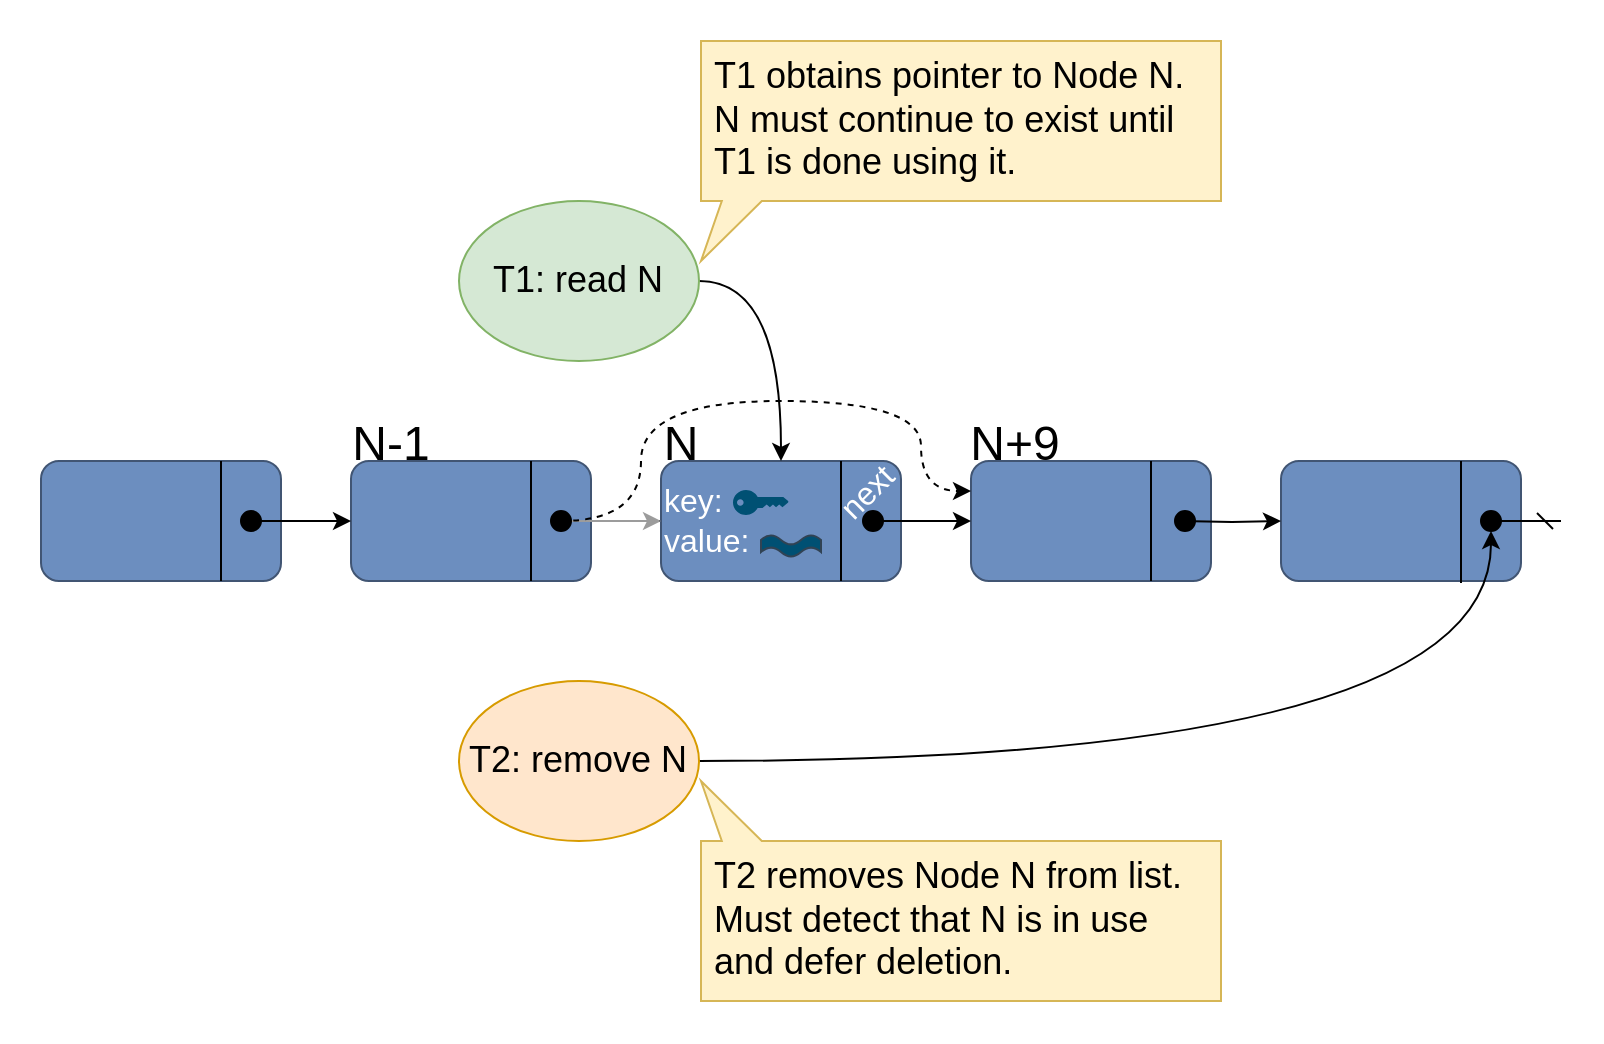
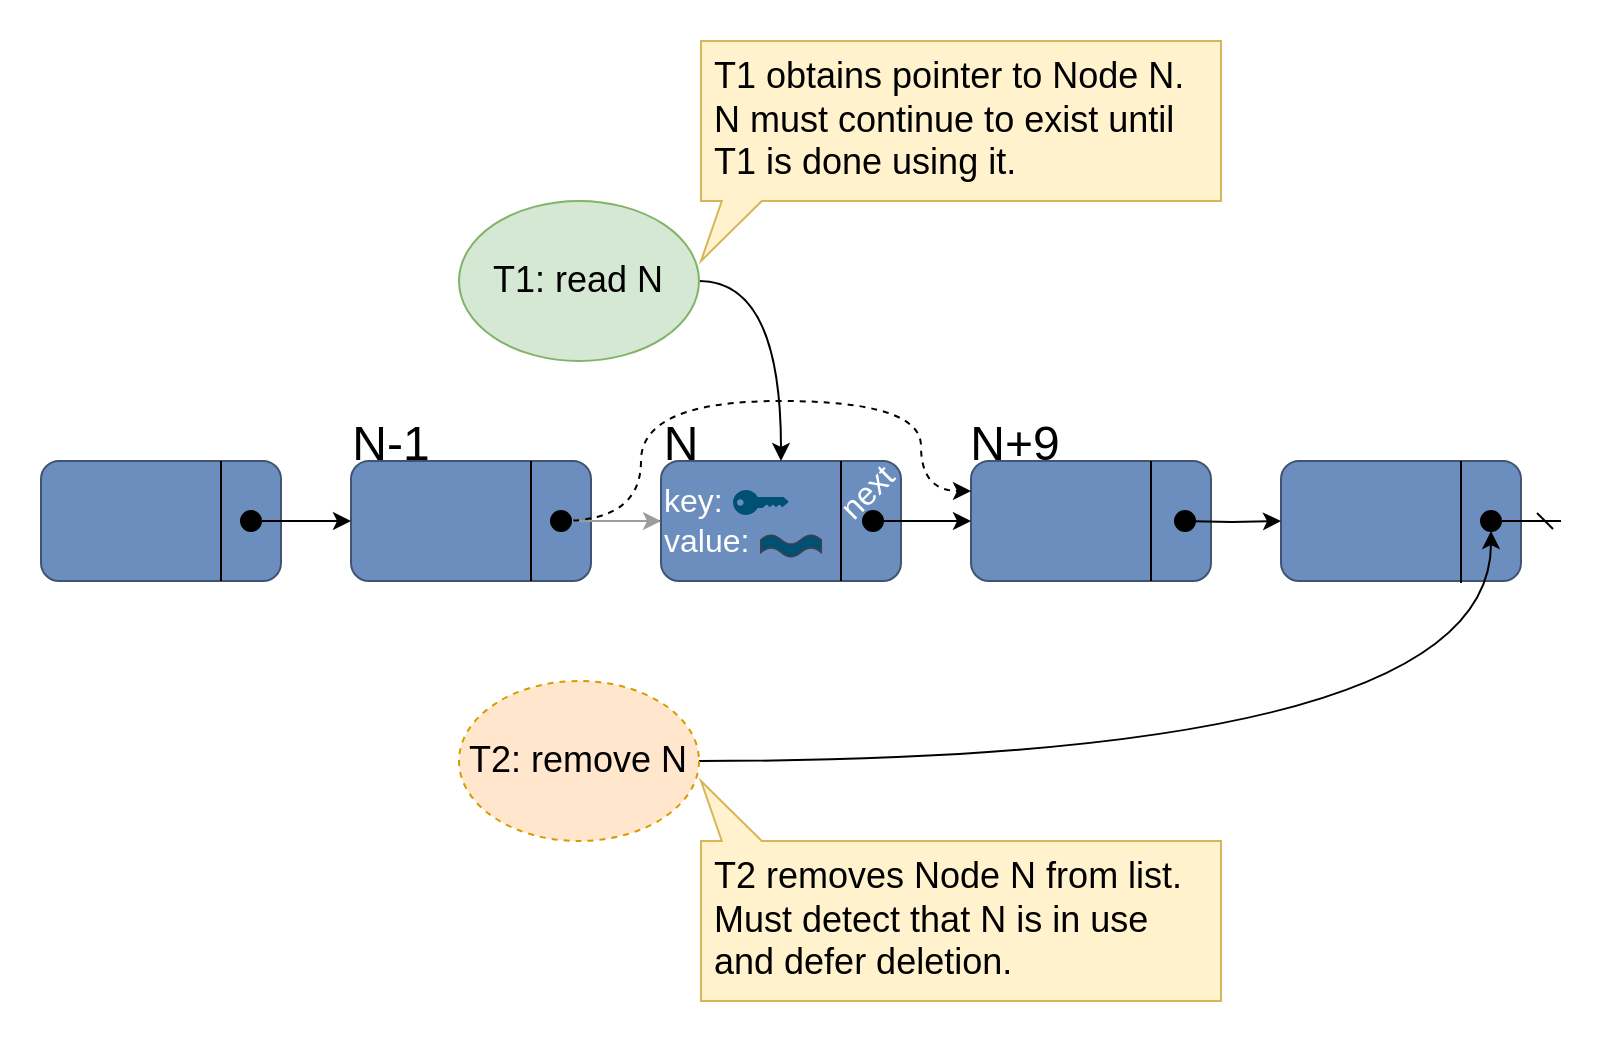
node "T2: remove N": style solid -> dashed
